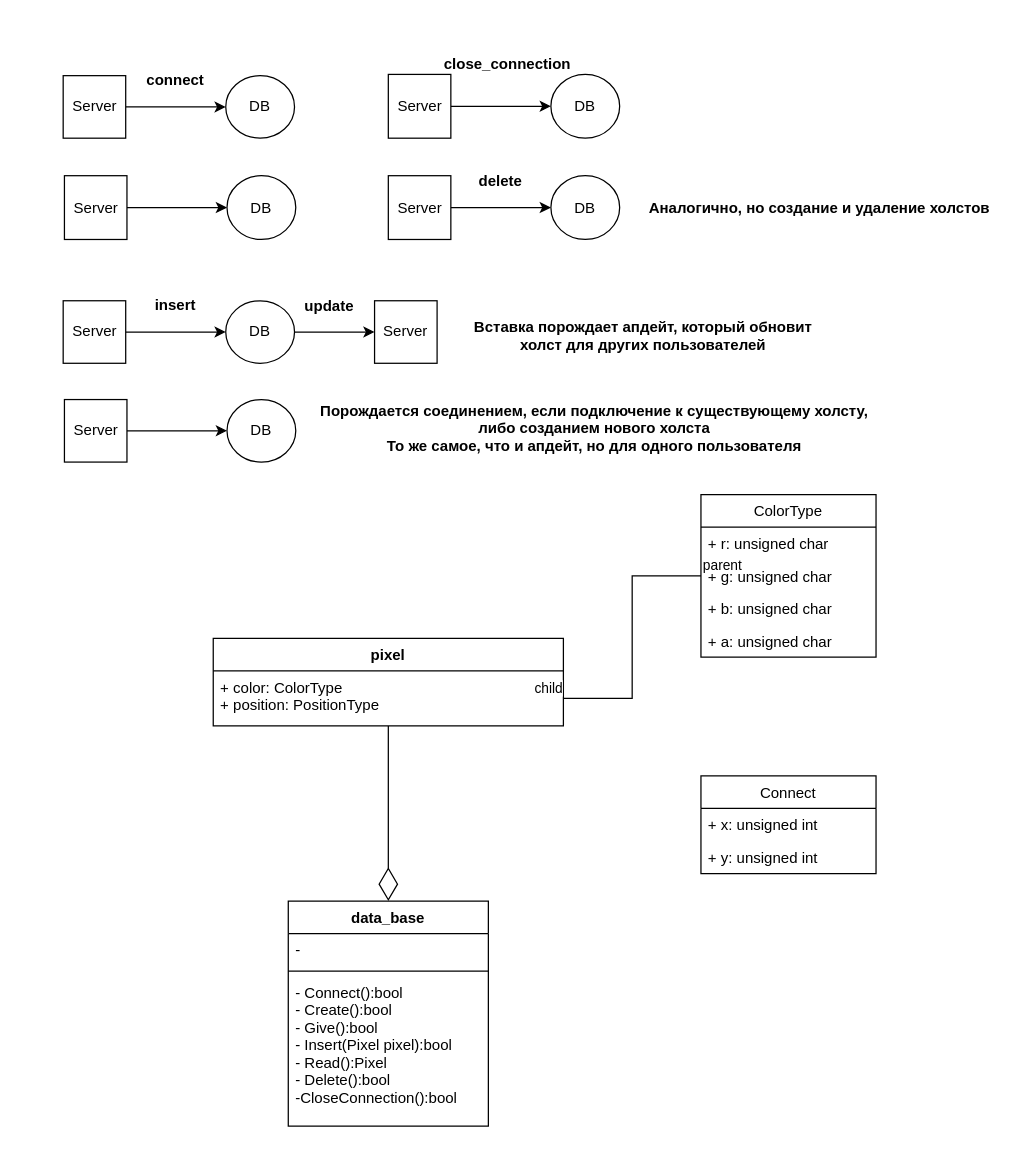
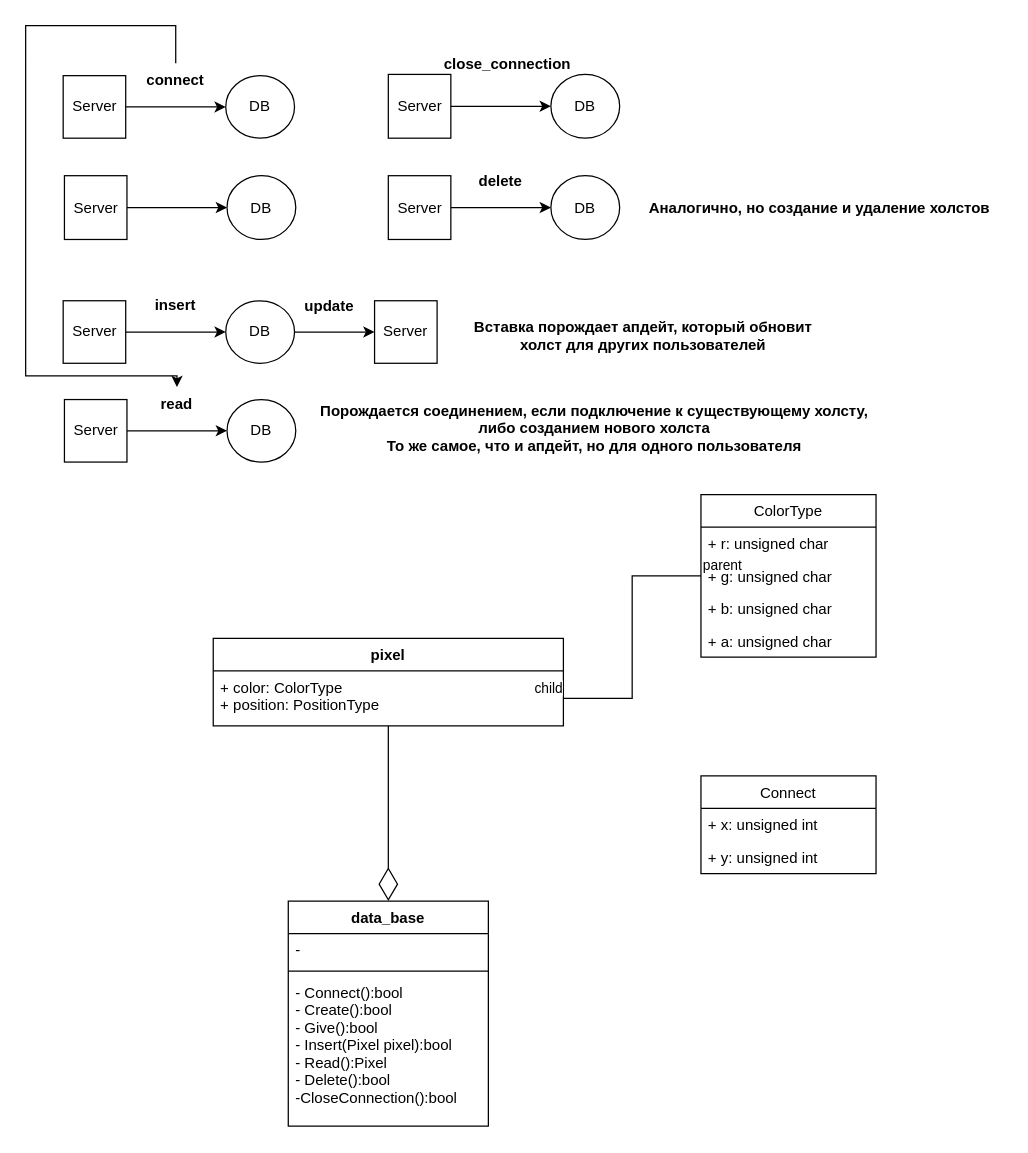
edge "сonnect" -> "read": added
node "read": added
